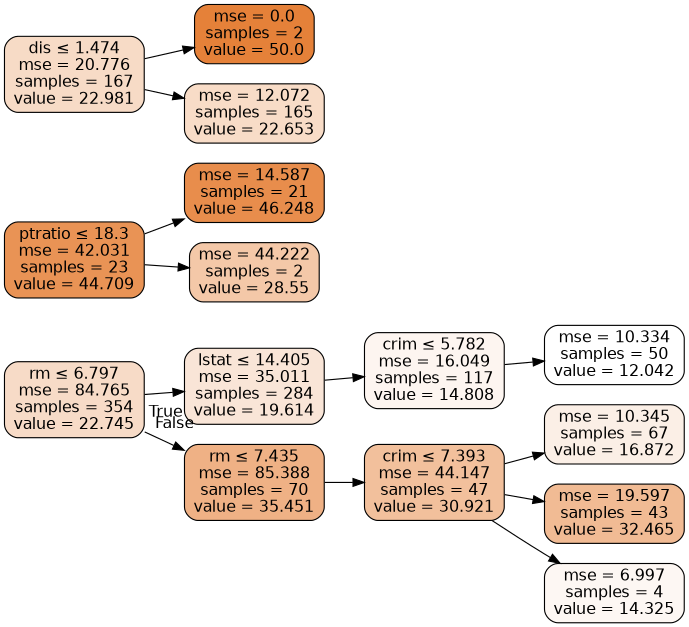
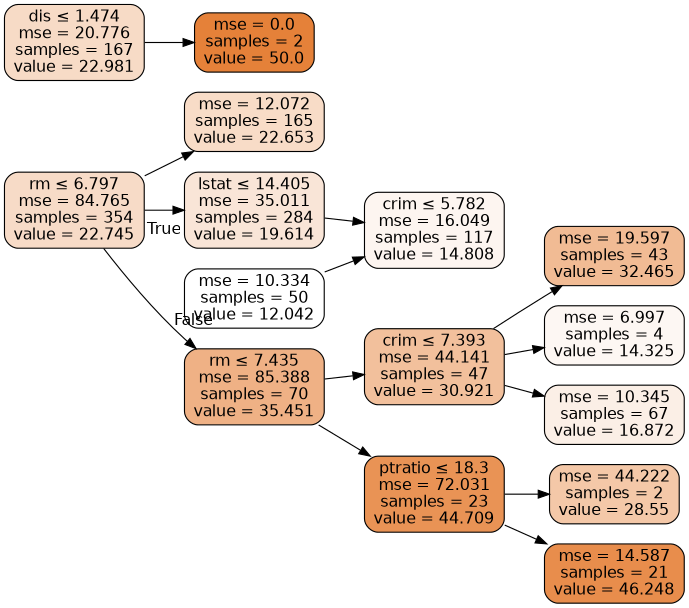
edge "dis ≤ 1.474" -> "mse = 12.072": now "rm ≤ 6.797" -> "mse = 12.072"
node "ptratio ≤ 18.3": text "mse = 42.031" -> "mse = 72.031"
edge "crim ≤ 5.782" -> "mse = 10.334": reversed
edge "rm ≤ 7.435" -> "ptratio ≤ 18.3": added
node "crim ≤ 7.393": text "mse = 44.147" -> "mse = 44.141"
